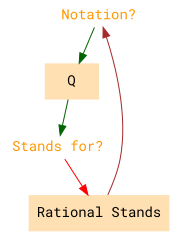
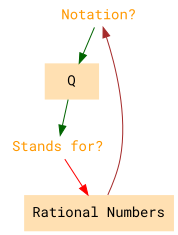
node "Rational Stands": label "Rational Stands" -> "Rational Numbers"
